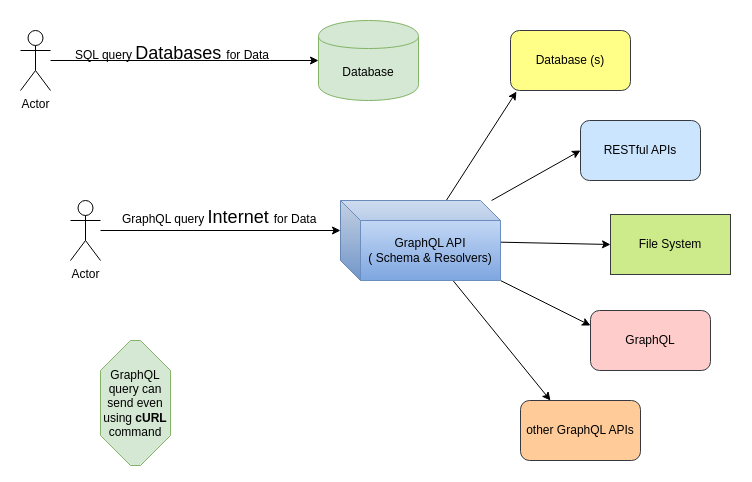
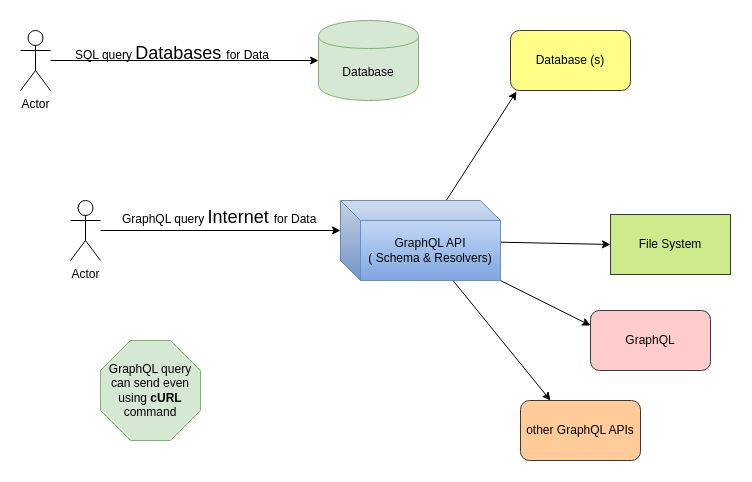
node "RESTful APIs": removed
edge "GraphQL API ( Schema & Resolvers)" -> "RESTful APIs": removed
node "GraphQL query can send even using cURL command": size 70x125 -> 100x100
